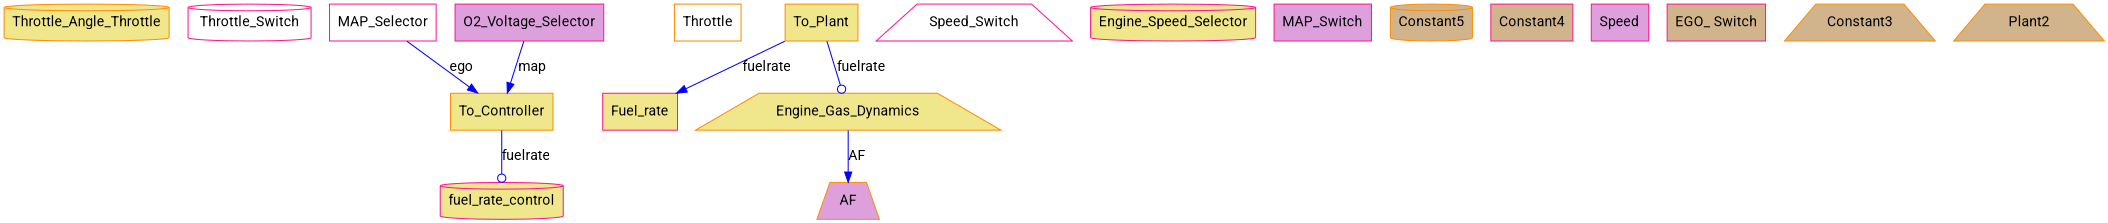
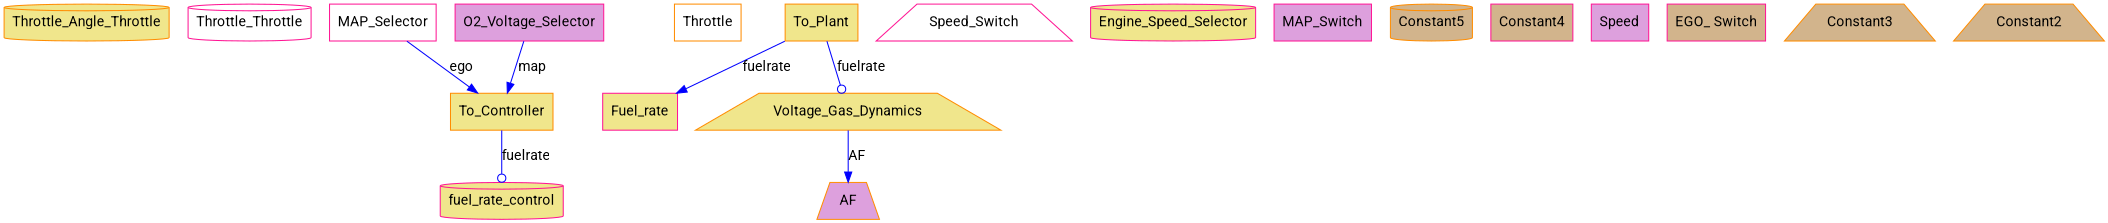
node "Throttle_Switch": label "Throttle_Switch" -> "Throttle_Throttle"
node "Plant2": label "Plant2" -> "Constant2"
node "Engine_Gas_Dynamics": label "Engine_Gas_Dynamics" -> "Voltage_Gas_Dynamics"
